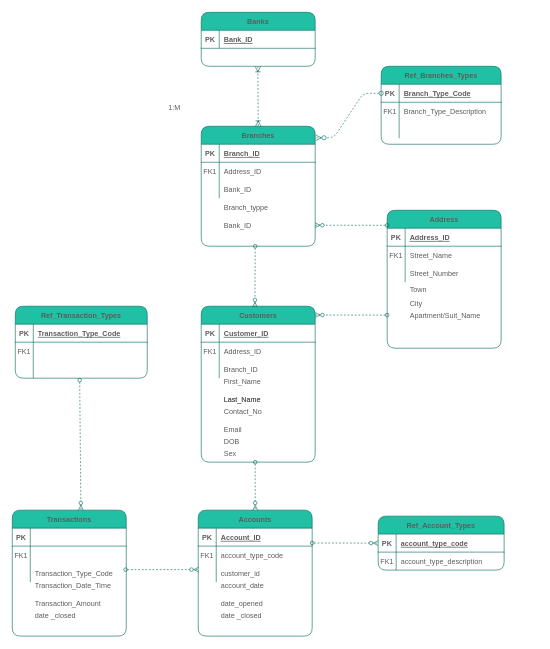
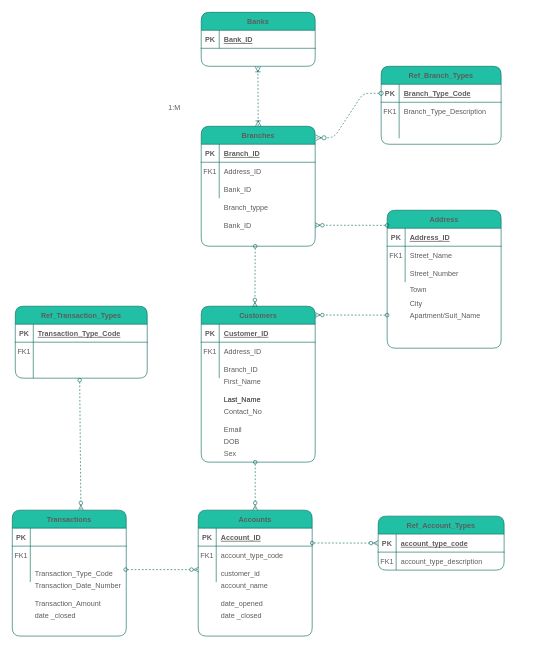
node "Ref_Branches_Types": label "Ref_Branches_Types" -> "Ref_Branch_Types"
node "Transaction_Date_Time": label "Transaction_Date_Time" -> "Transaction_Date_Number"
node "account_date": label "account_date" -> "account_name"
